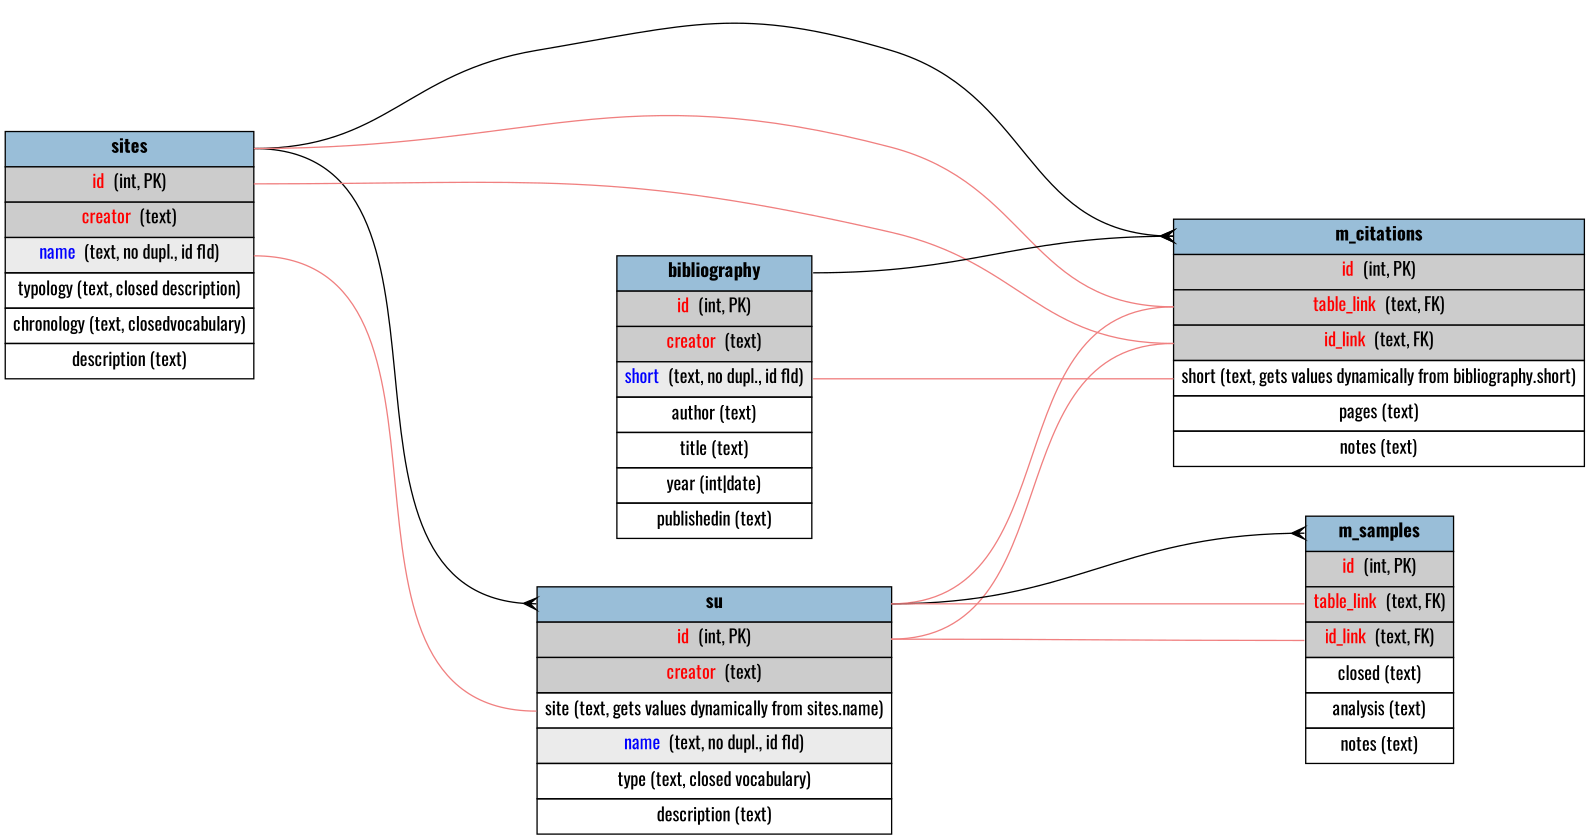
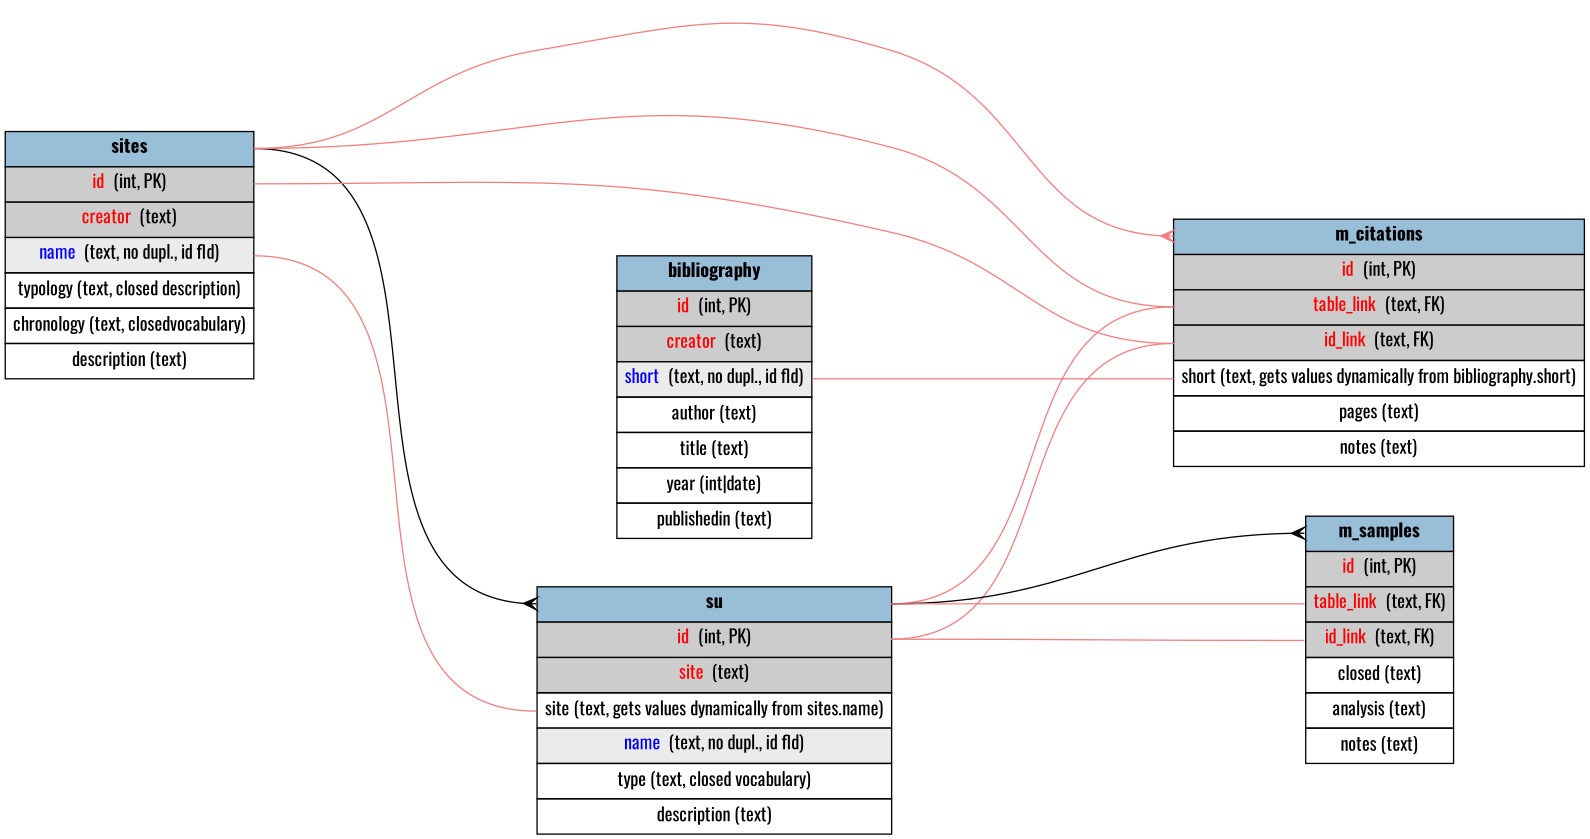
edge "sites" -> "m_citations": color black -> lightcoral
edge "bibliography" -> "m_citations": removed
node "su": text "creator" -> "site"
